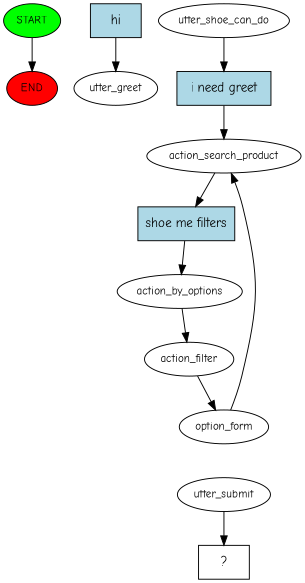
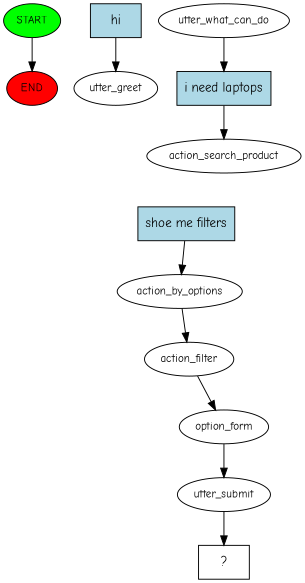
node "utter_shoe_can_do": label "utter_shoe_can_do" -> "utter_what_can_do"
node "i need greet": label "i need greet" -> "i need laptops"
edge "action_search_product" -> "shoe me filters": removed
edge "option_form" -> "action_search_product": now "option_form" -> "utter_submit"
